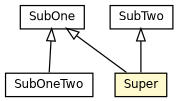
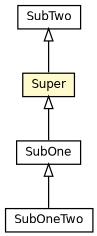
edge "Super" -> "SubOne": reversed
